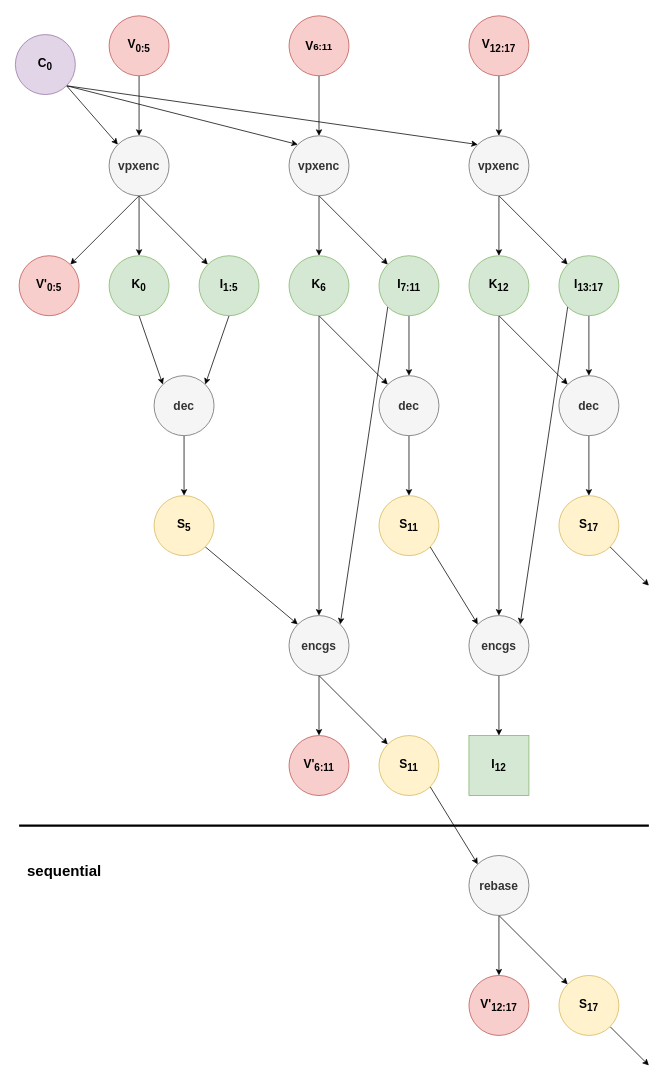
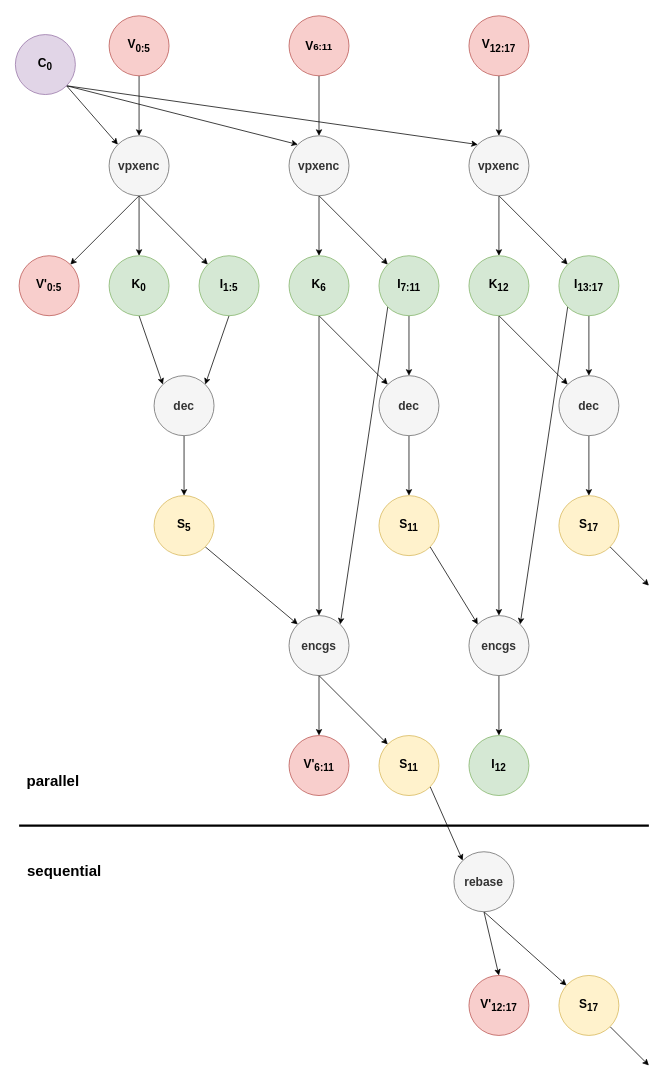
node "I12": shape rectangle -> ellipse
node "parallel": added
node "rebase": moved (499, 885) -> (484, 882)
